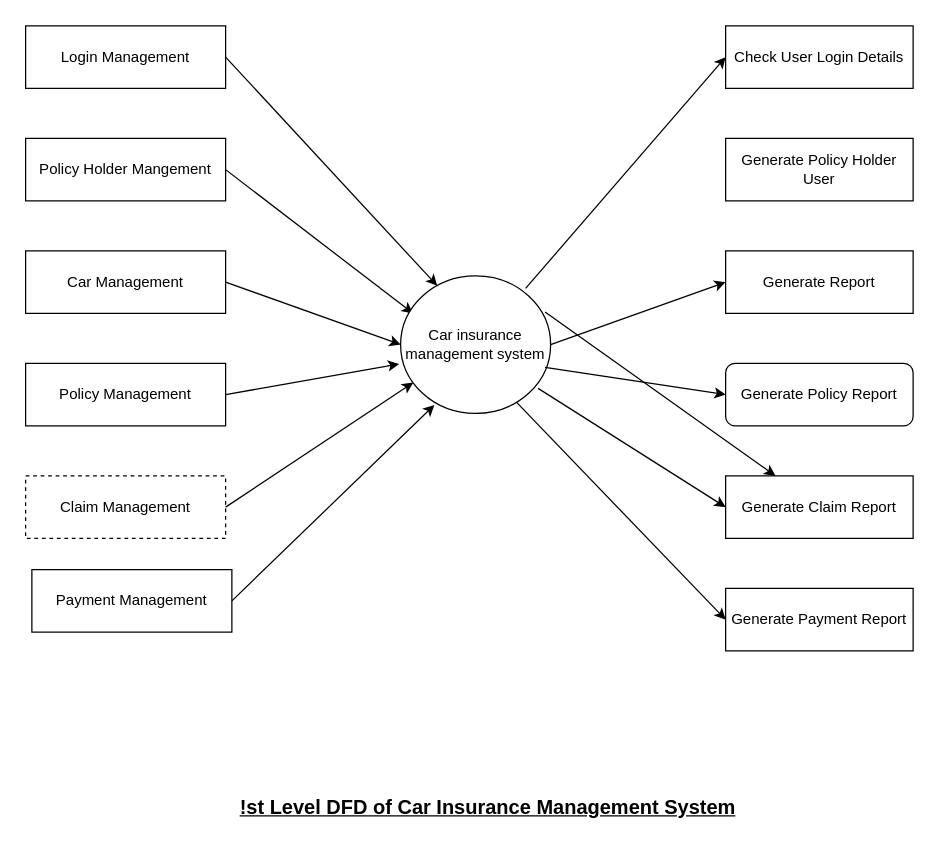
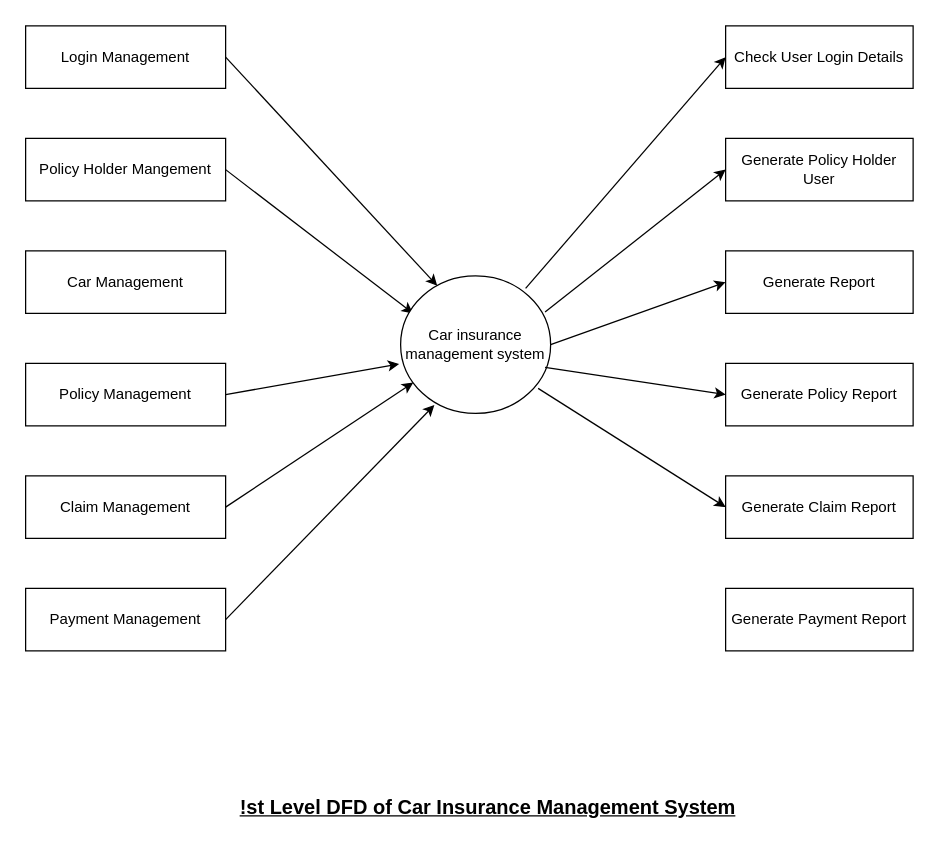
edge "Car Management" -> "Car insurance management system": removed
node "Generate Policy Report": shape rounded rectangle -> rectangle
edge "Car insurance management system" -> "Generate Claim Report": now "Car insurance management system" -> "Generate Policy Holder User"
node "Claim Management": style dashed -> solid
edge "Car insurance management system" -> "Generate Payment Report": removed
node "Payment Management": moved (132, 601) -> (126, 619)
